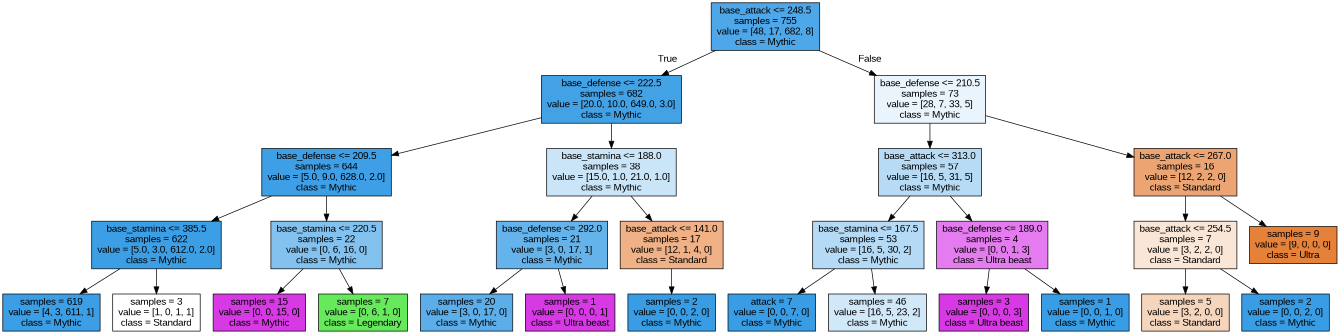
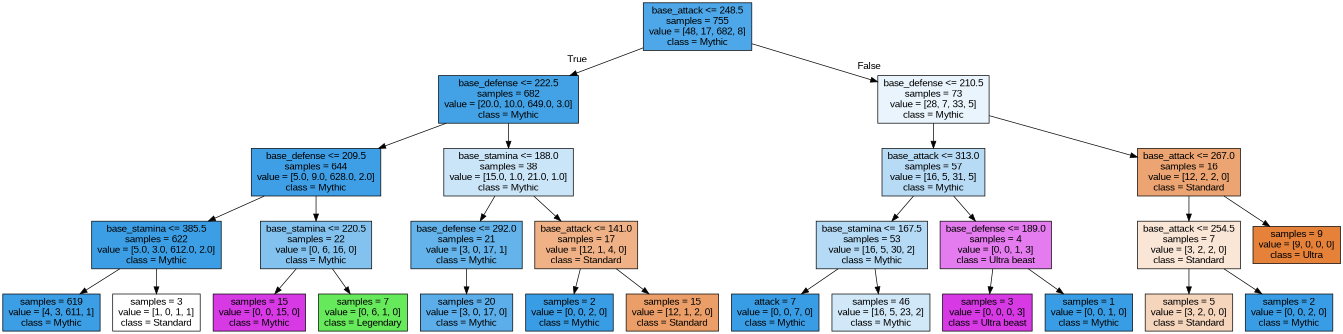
node "samples = 1 value = [0, 0, 0, 1] class = Ultra beast": removed
node "samples = 15 value = [12, 1, 2, 0] class = Standard": added
